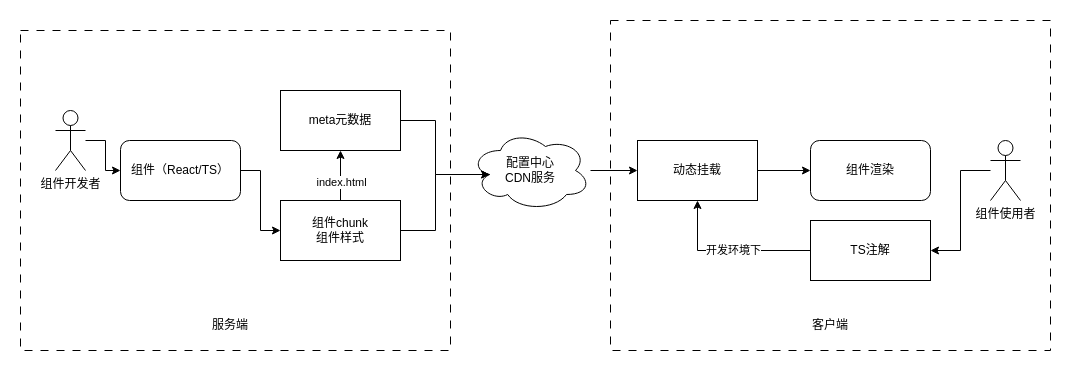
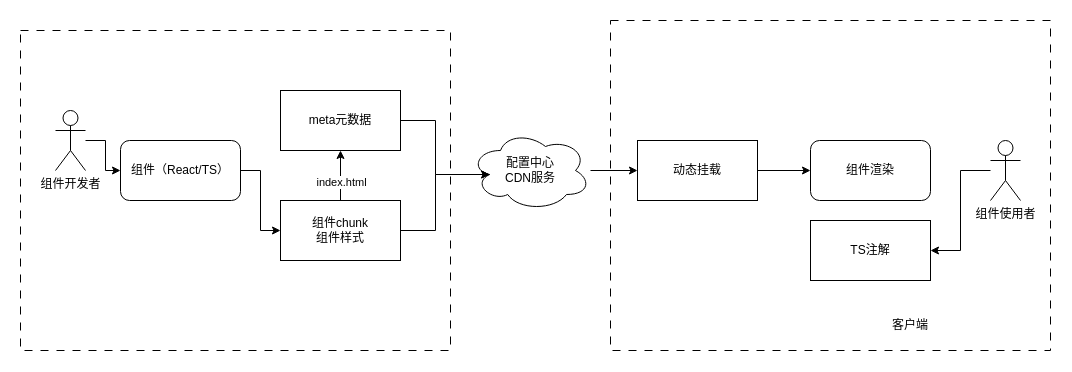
edge "TS注解" -> "动态挂载": removed, label "开发环境下"
node "服务端": removed
node "客户端": moved (831, 326) -> (911, 326)
